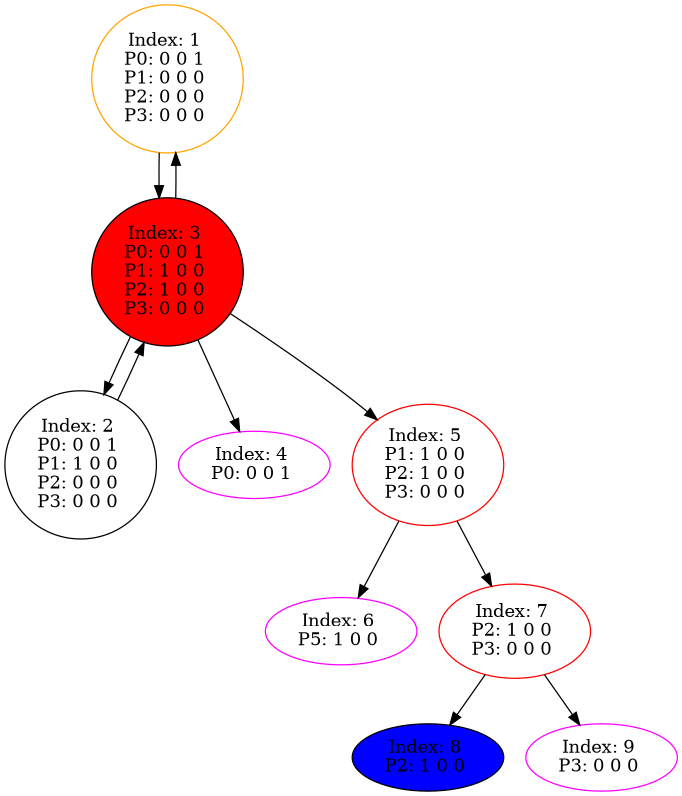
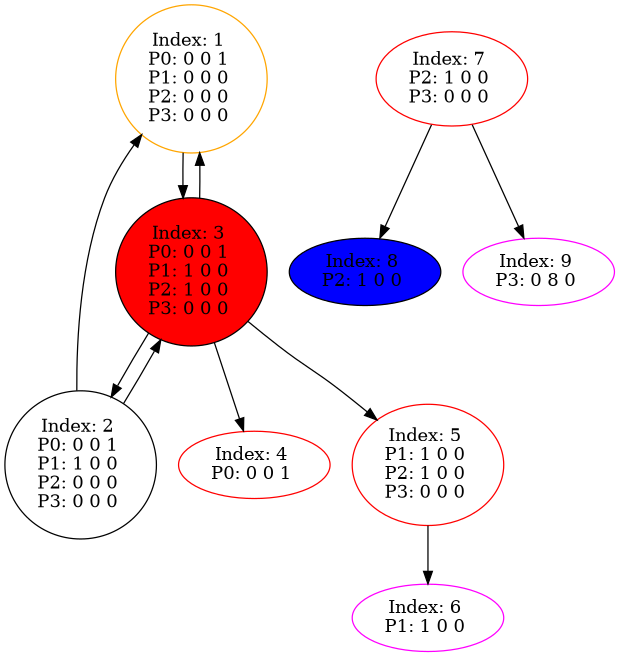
edge "Index: 2 P0: 0 0 1 P1: 1 0 0 P2: 0 0 0 P3: 0 0 0" -> "Index: 1 P0: 0 0 1 P1: 0 0 0 P2: 0 0 0 P3: 0 0 0": added
node "Index: 4 P0: 0 0 1": color fuchsia -> red
edge "Index: 5 P1: 1 0 0 P2: 1 0 0 P3: 0 0 0" -> "Index: 7 P2: 1 0 0 P3: 0 0 0": removed
node "Index: 6 P5: 1 0 0": label "Index: 6 P5: 1 0 0" -> "Index: 6 P1: 1 0 0"
node "Index: 9 P3: 0 0 0": label "Index: 9 P3: 0 0 0" -> "Index: 9 P3: 0 8 0"
